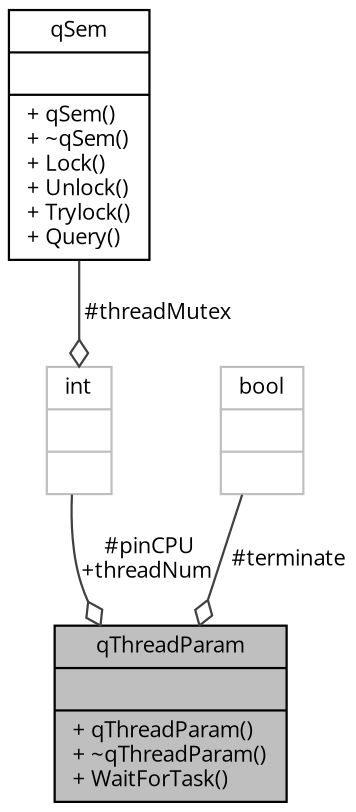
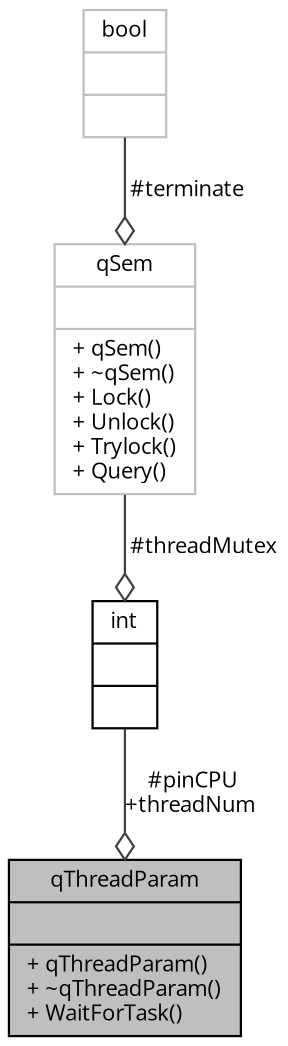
node "qSem": color black -> grey75
node "int": color grey75 -> black
edge "bool" -> "qThreadParam": now "bool" -> "qSem"
